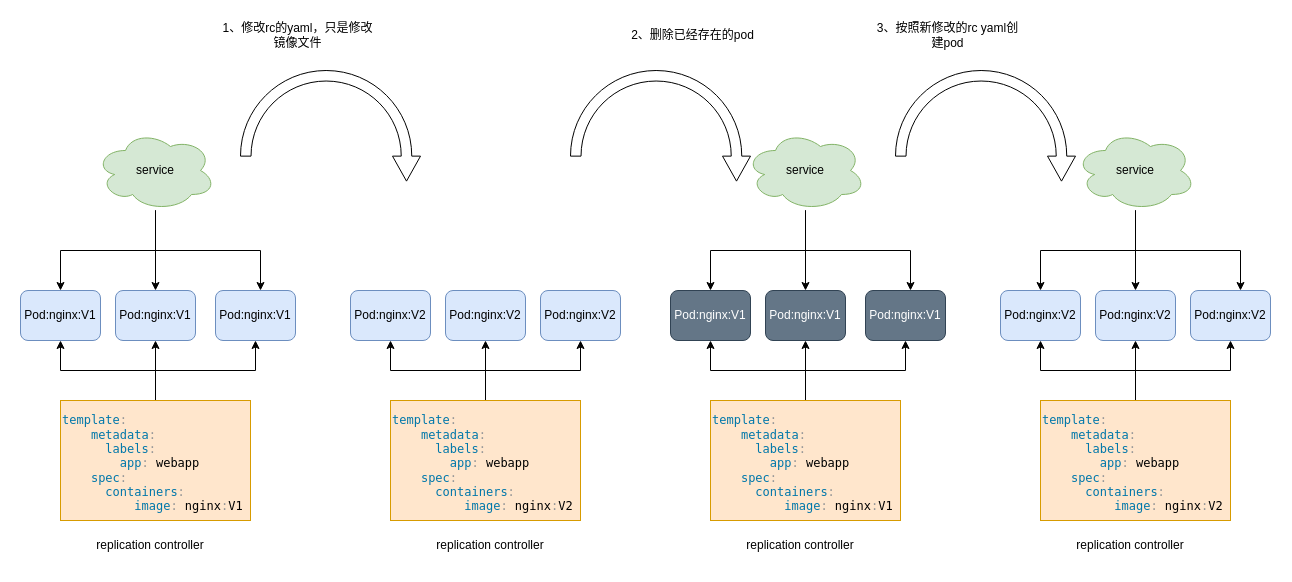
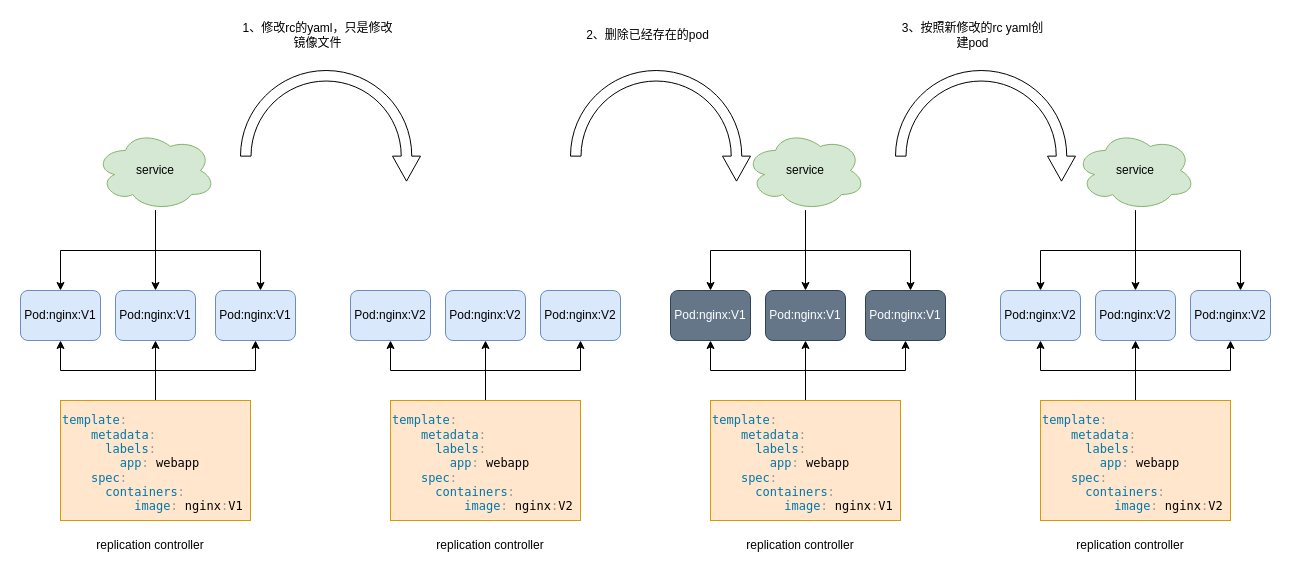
node "1、修改rc的yaml，只是修改镜像文件": moved (298, 36) -> (318, 36)
node "2、删除已经存在的pod": moved (693, 36) -> (648, 36)
node "3、按照新修改的rc yaml创建pod": moved (948, 36) -> (973, 36)
